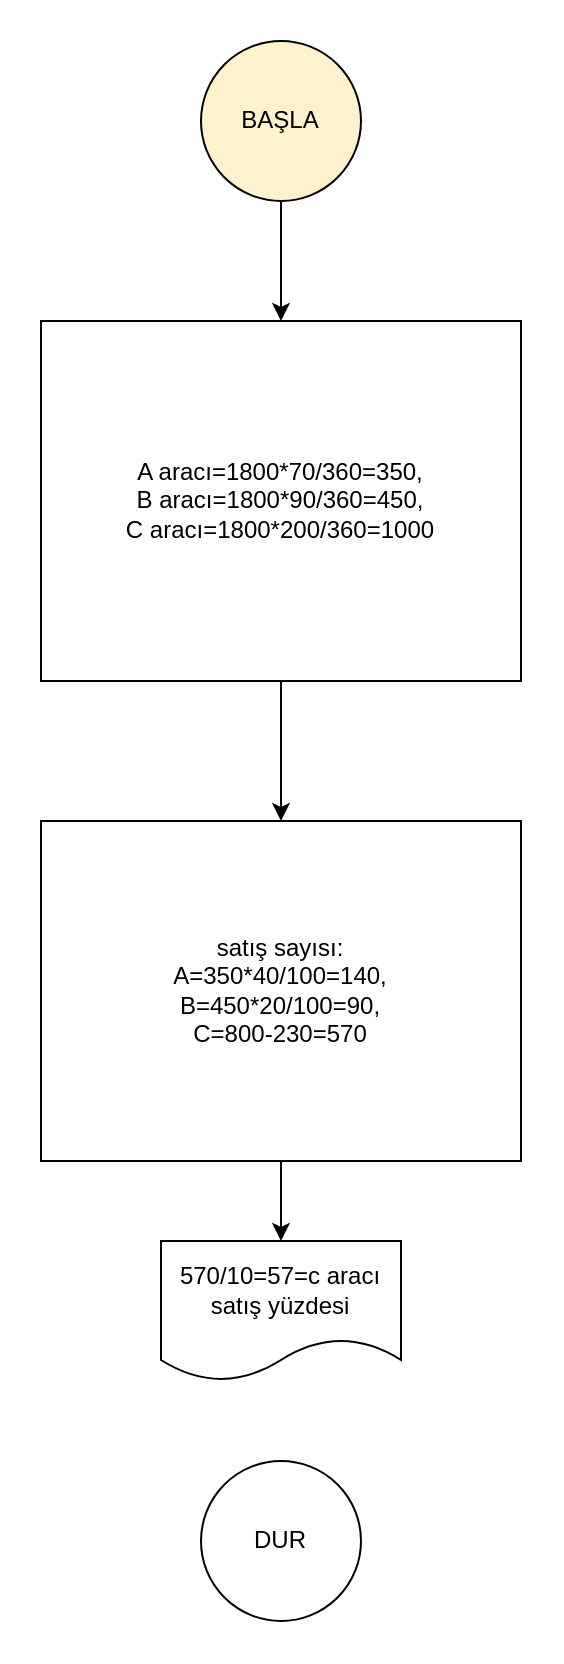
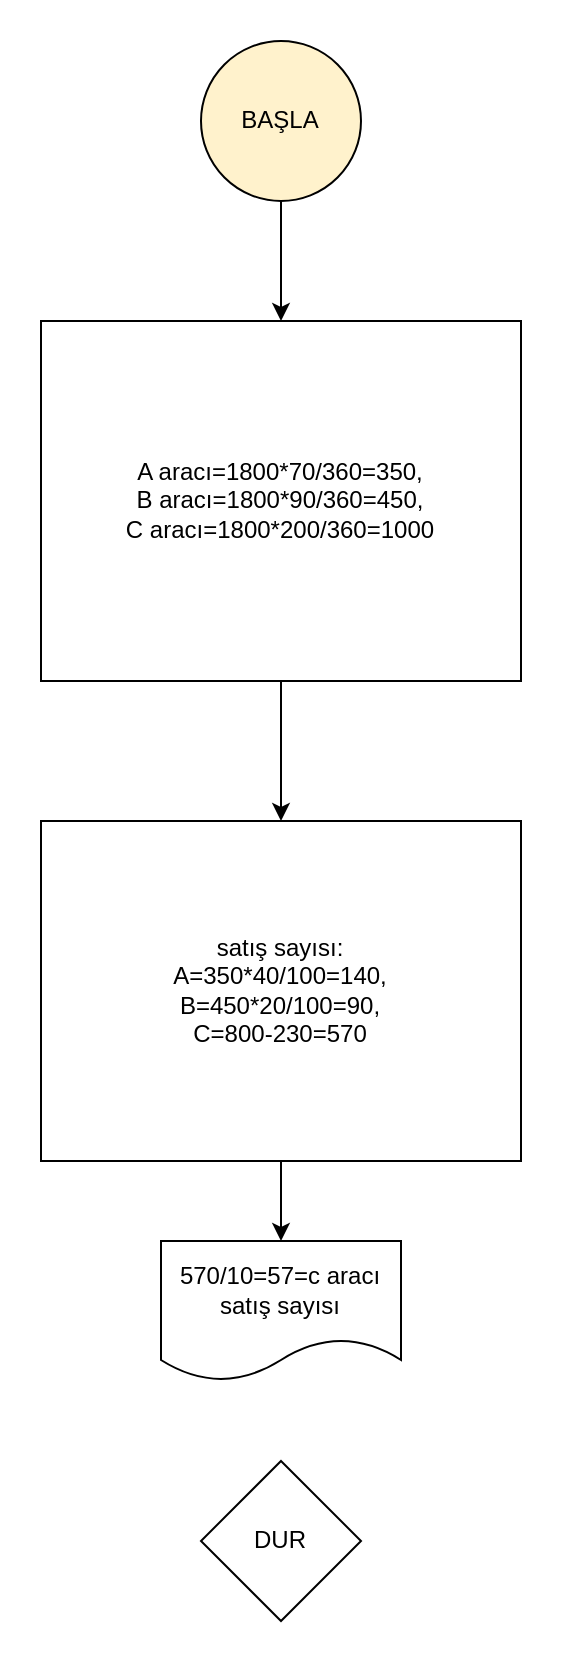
node "570/10=57=c aracı satış yüzdesi": label "570/10=57=c aracı satış yüzdesi" -> "570/10=57=c aracı satış sayısı"
node "DUR": shape ellipse -> diamond
